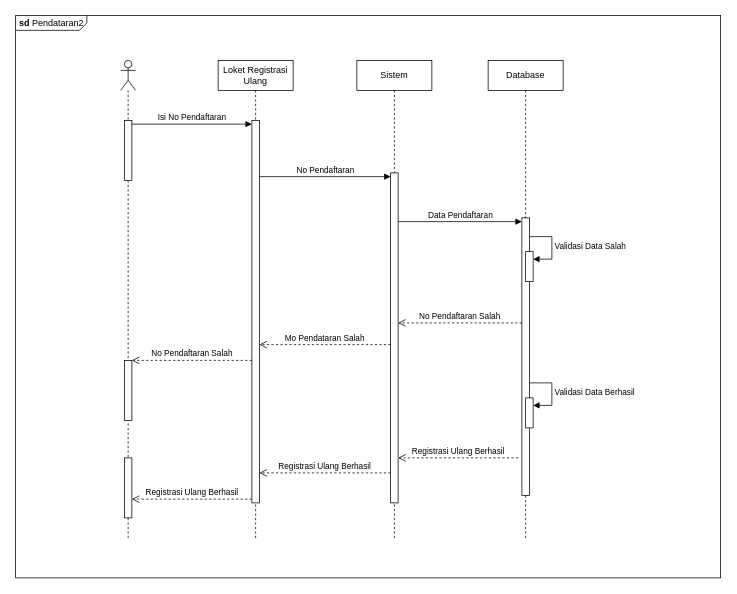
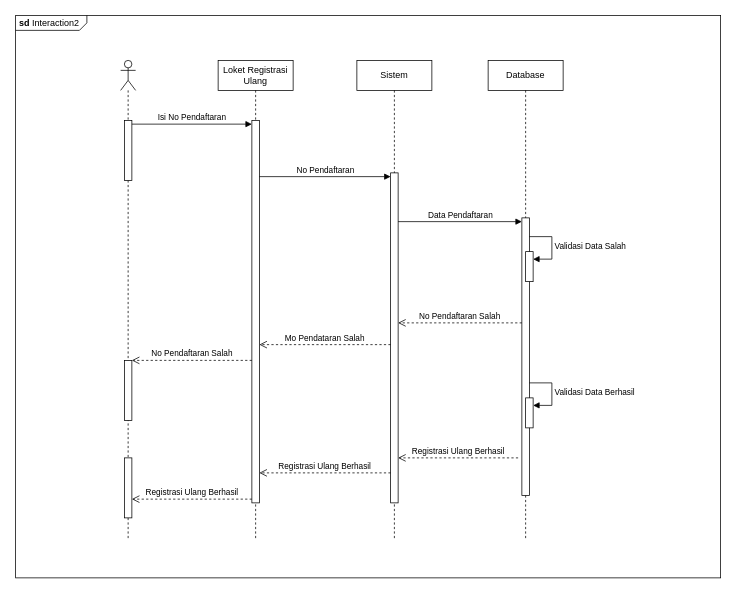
node "sd Pendataran2": label "sd Pendataran2" -> "sd Interaction2"
